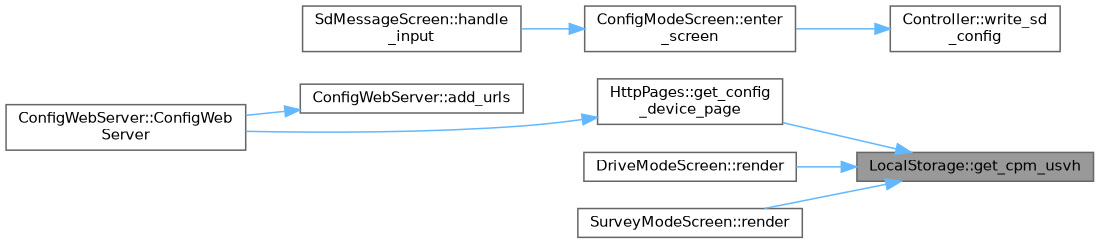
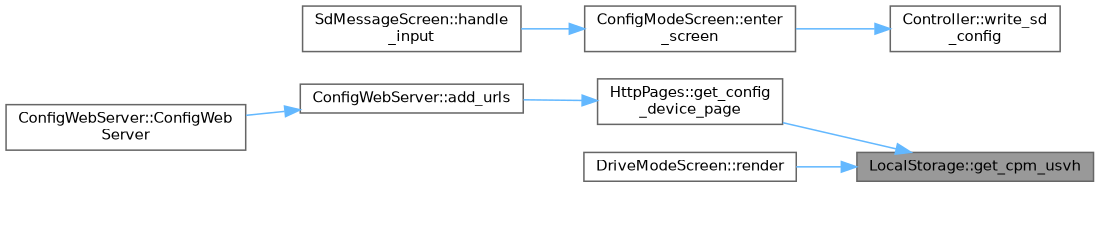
edge "ConfigWebServer::ConfigWeb Server" -> "HttpPages::get_config _device_page": now "ConfigWebServer::add_urls" -> "HttpPages::get_config _device_page"
node "SurveyModeScreen::render": removed
